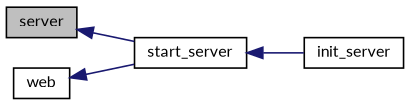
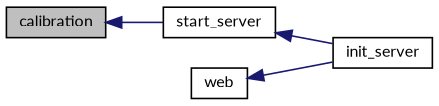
node "server": label "server" -> "calibration"
edge "start_server" -> "web": now "init_server" -> "web"
